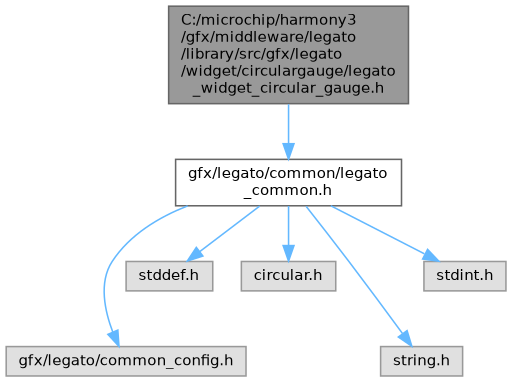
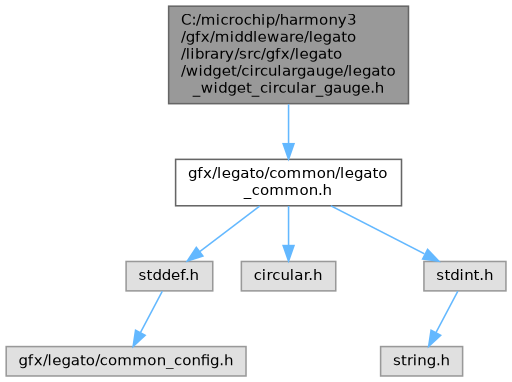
edge "gfx/legato/common/legato _common.h" -> "gfx/legato/common_config.h": now "stddef.h" -> "gfx/legato/common_config.h"
edge "gfx/legato/common/legato _common.h" -> "string.h": now "stdint.h" -> "string.h"
